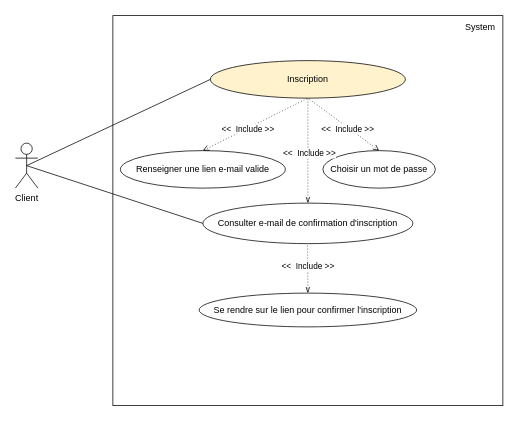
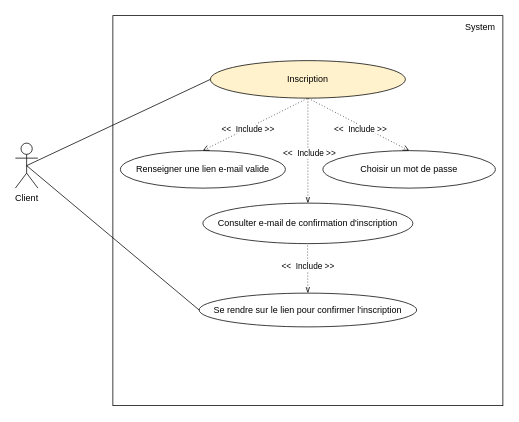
node "Choisir un mot de passe": size 113x38 -> 173x38
edge "Client" -- "Consulter e-mail de confirmation d'inscription": removed
edge "Client" -- "Se rendre sur le lien pour confirmer l'inscription": added
